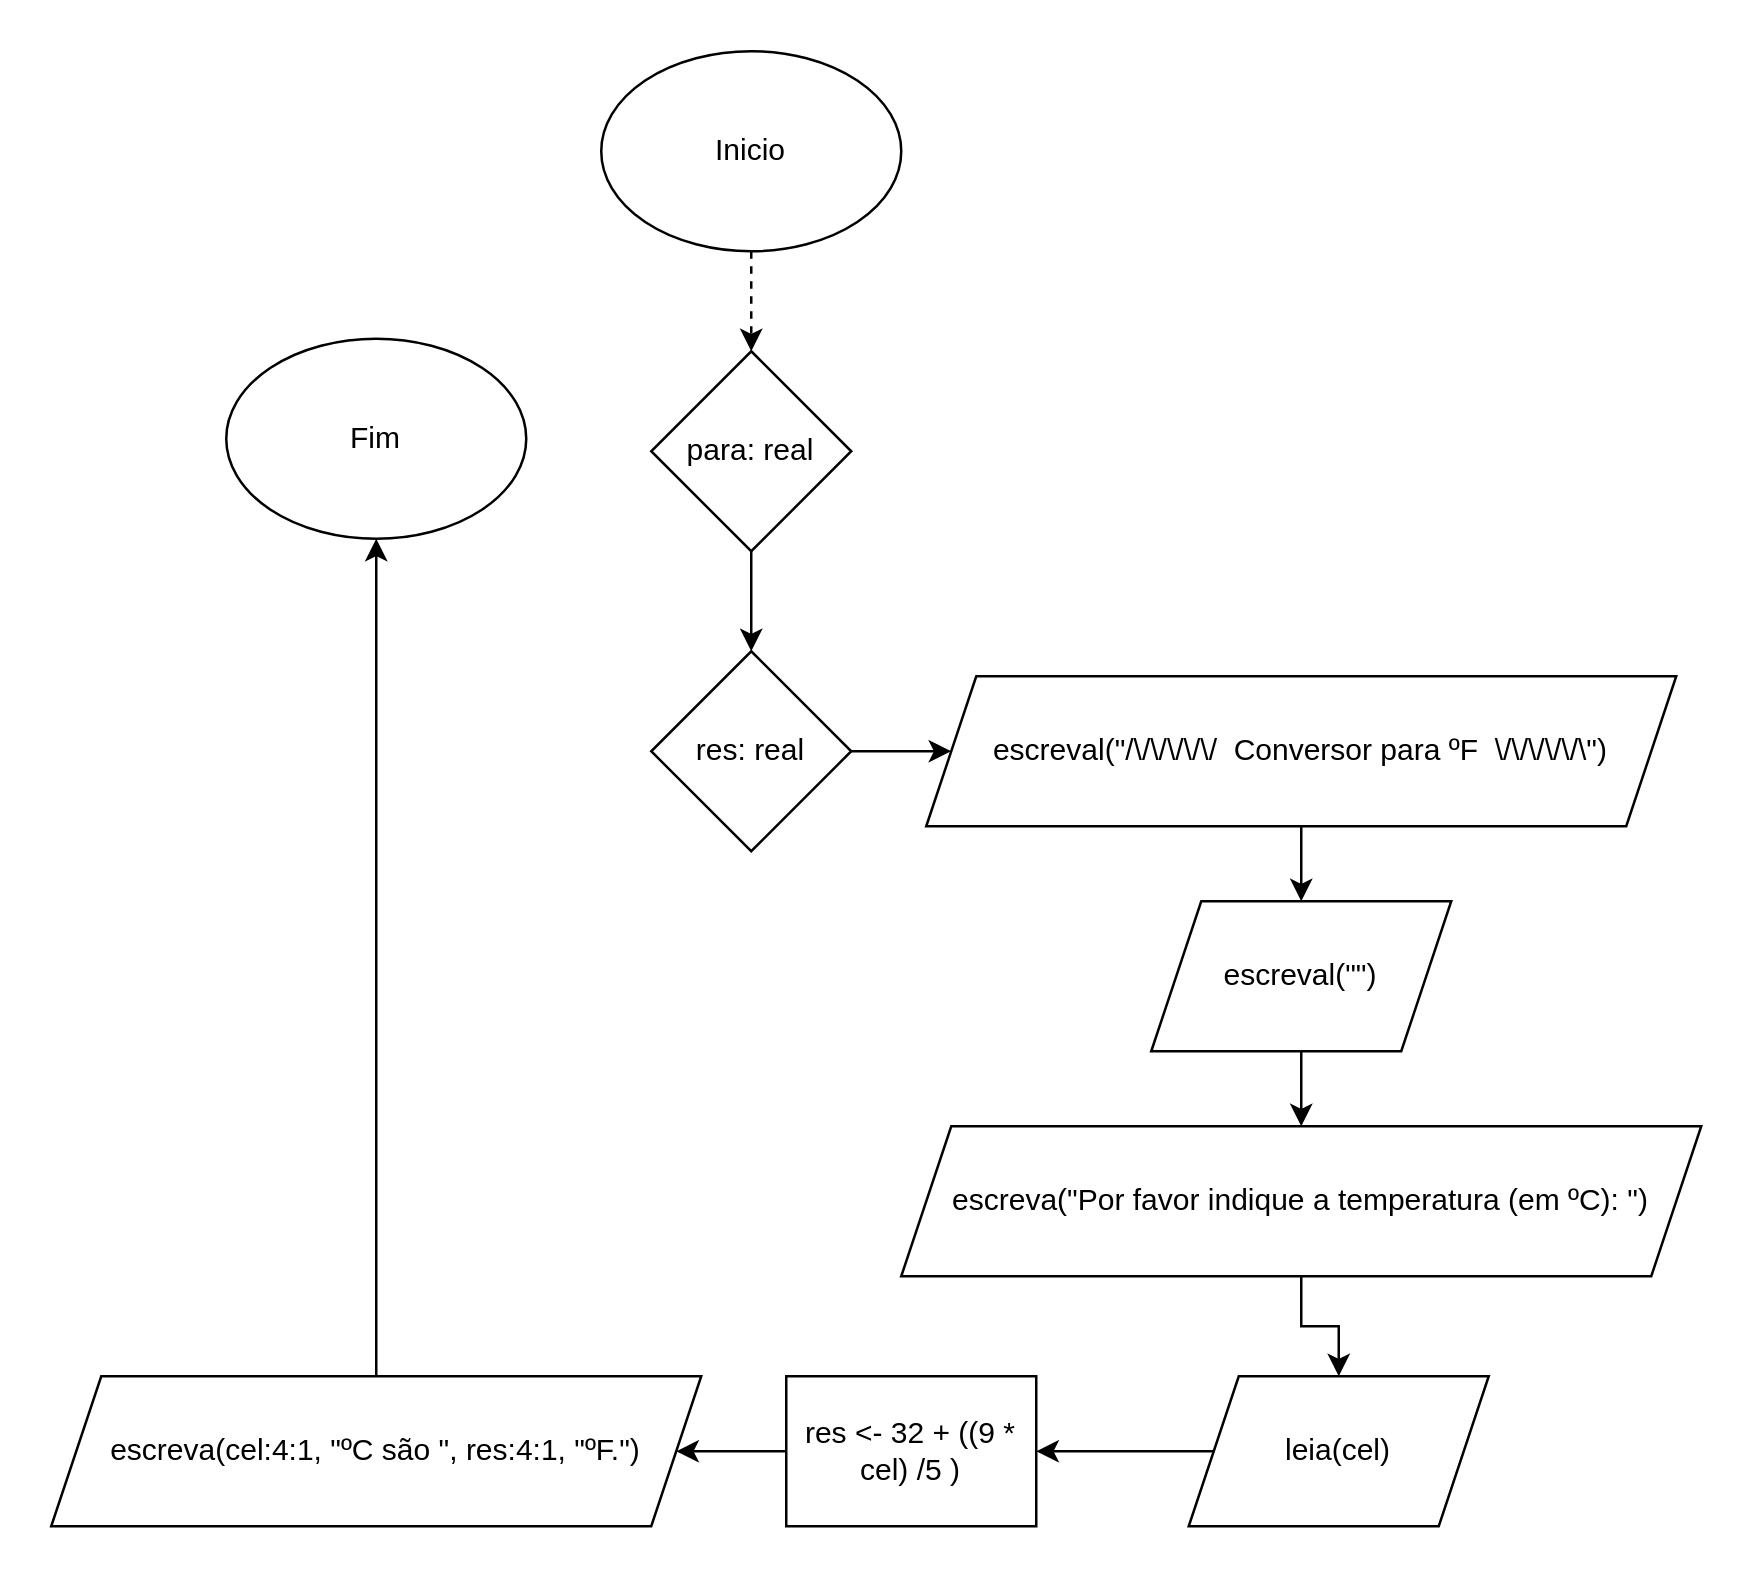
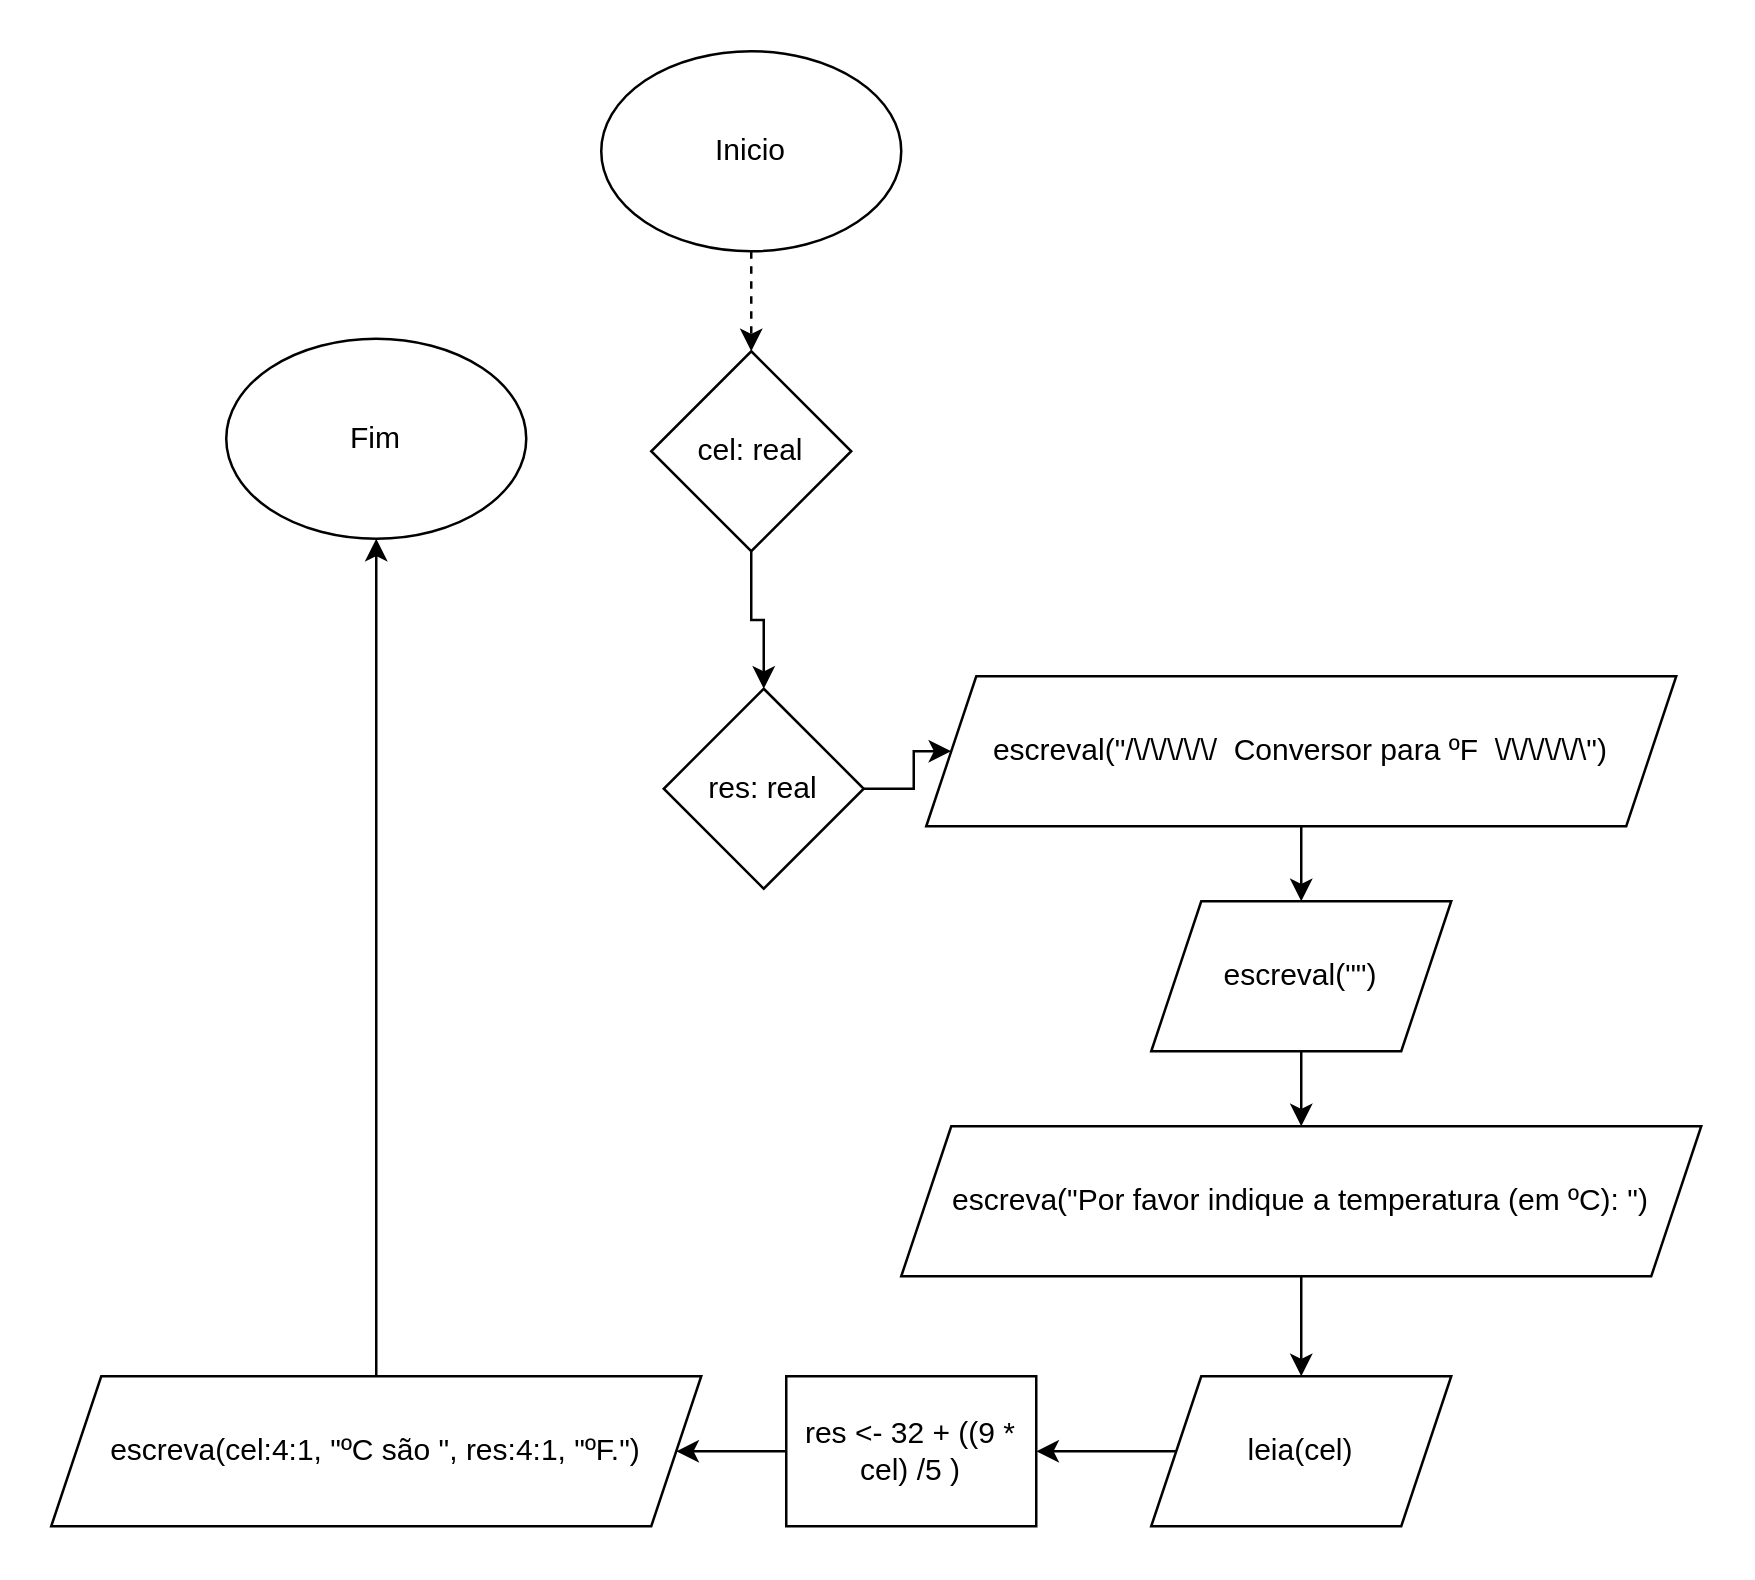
node "para: real": label "para: real" -> "cel: real"
node "res: real": moved (751, 751) -> (764, 789)
node "leia(cel)": moved (1339, 1451) -> (1301, 1451)
